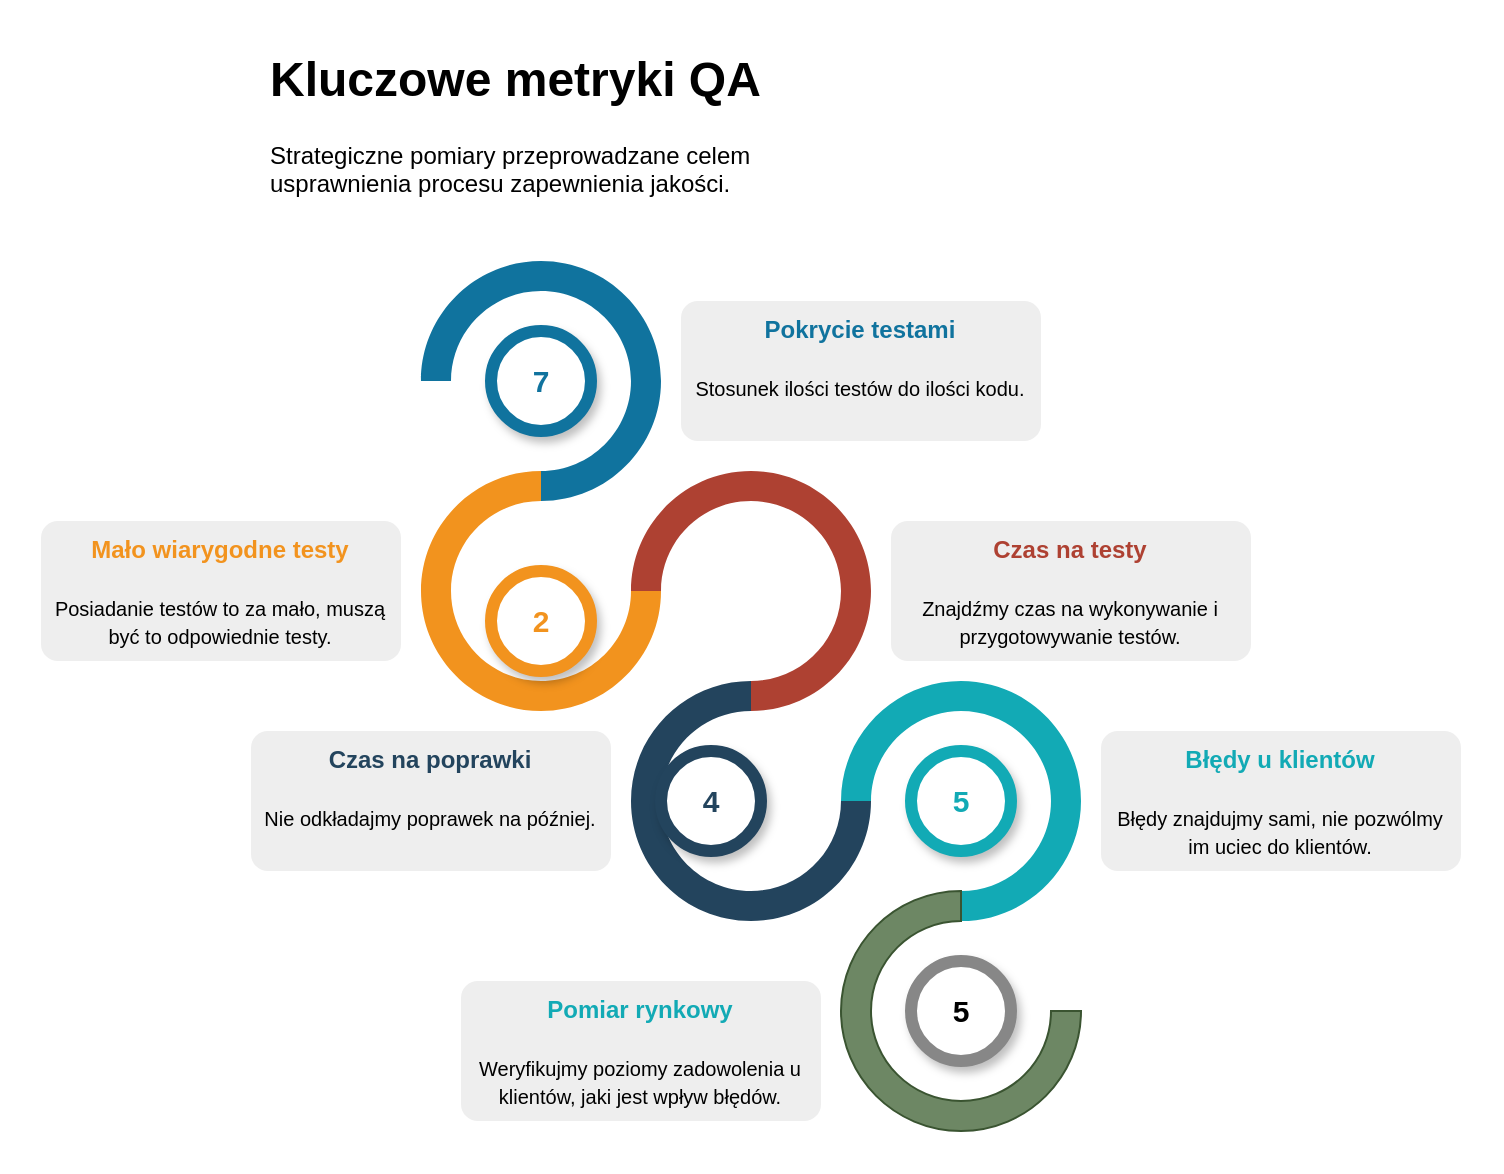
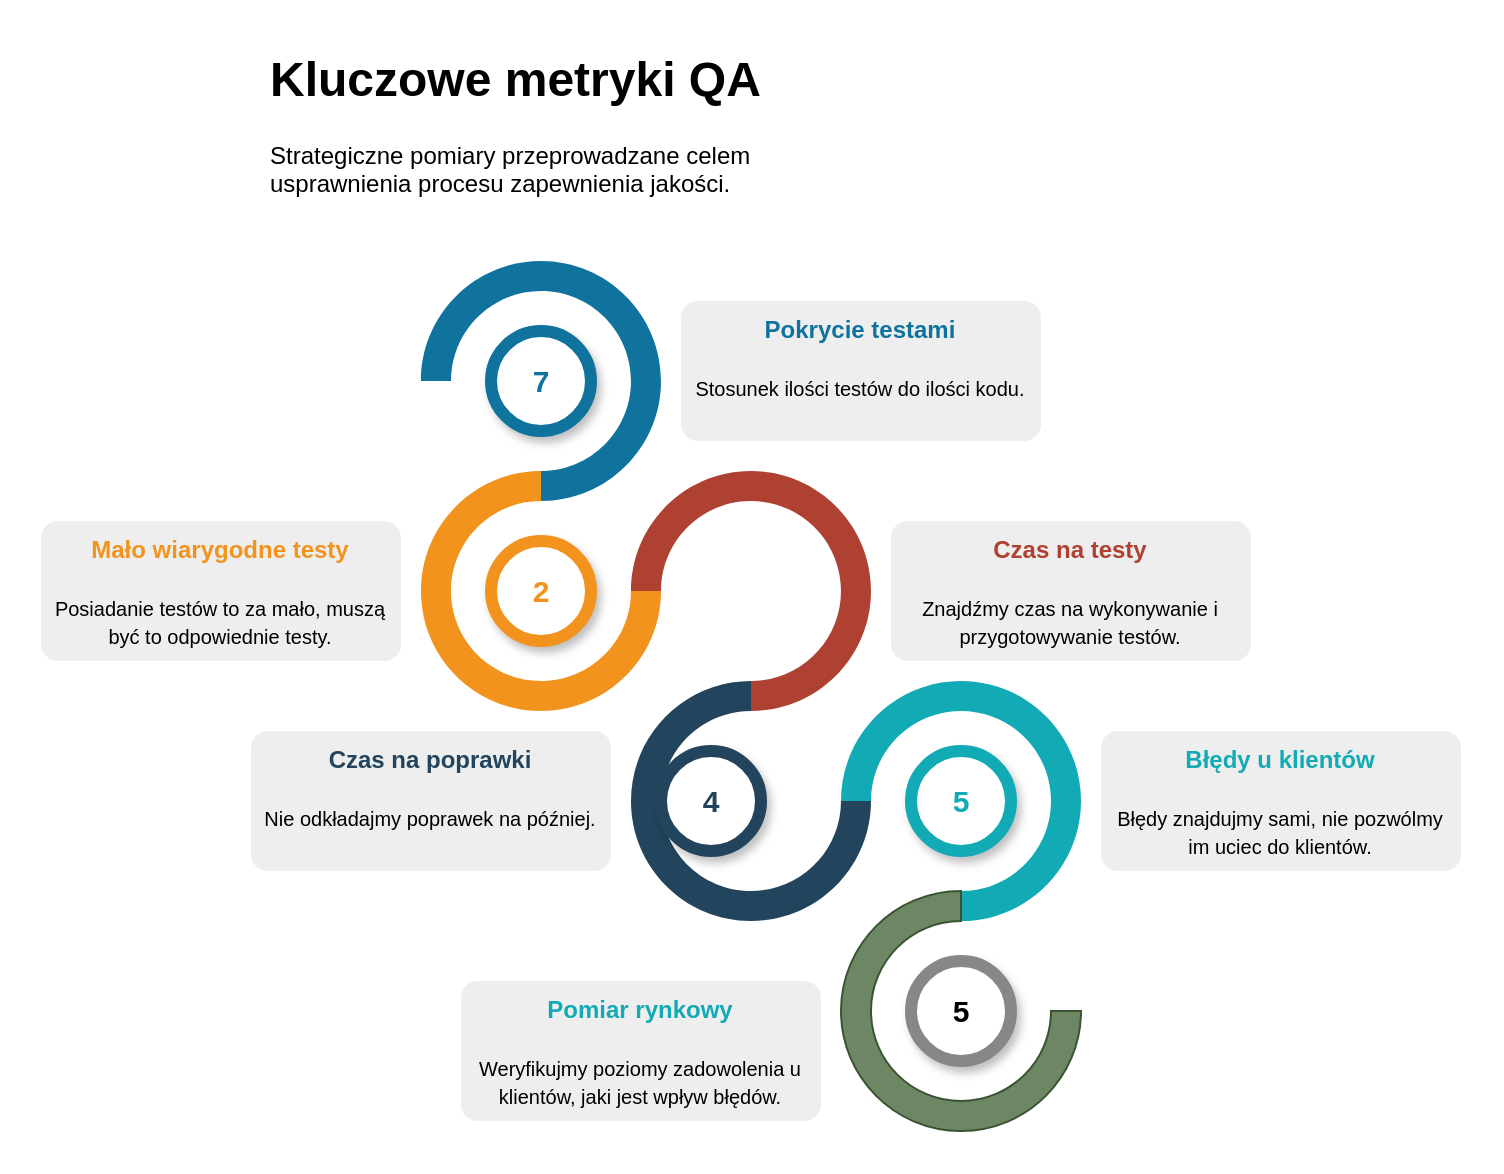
node "2": moved (541, 621) -> (541, 591)
